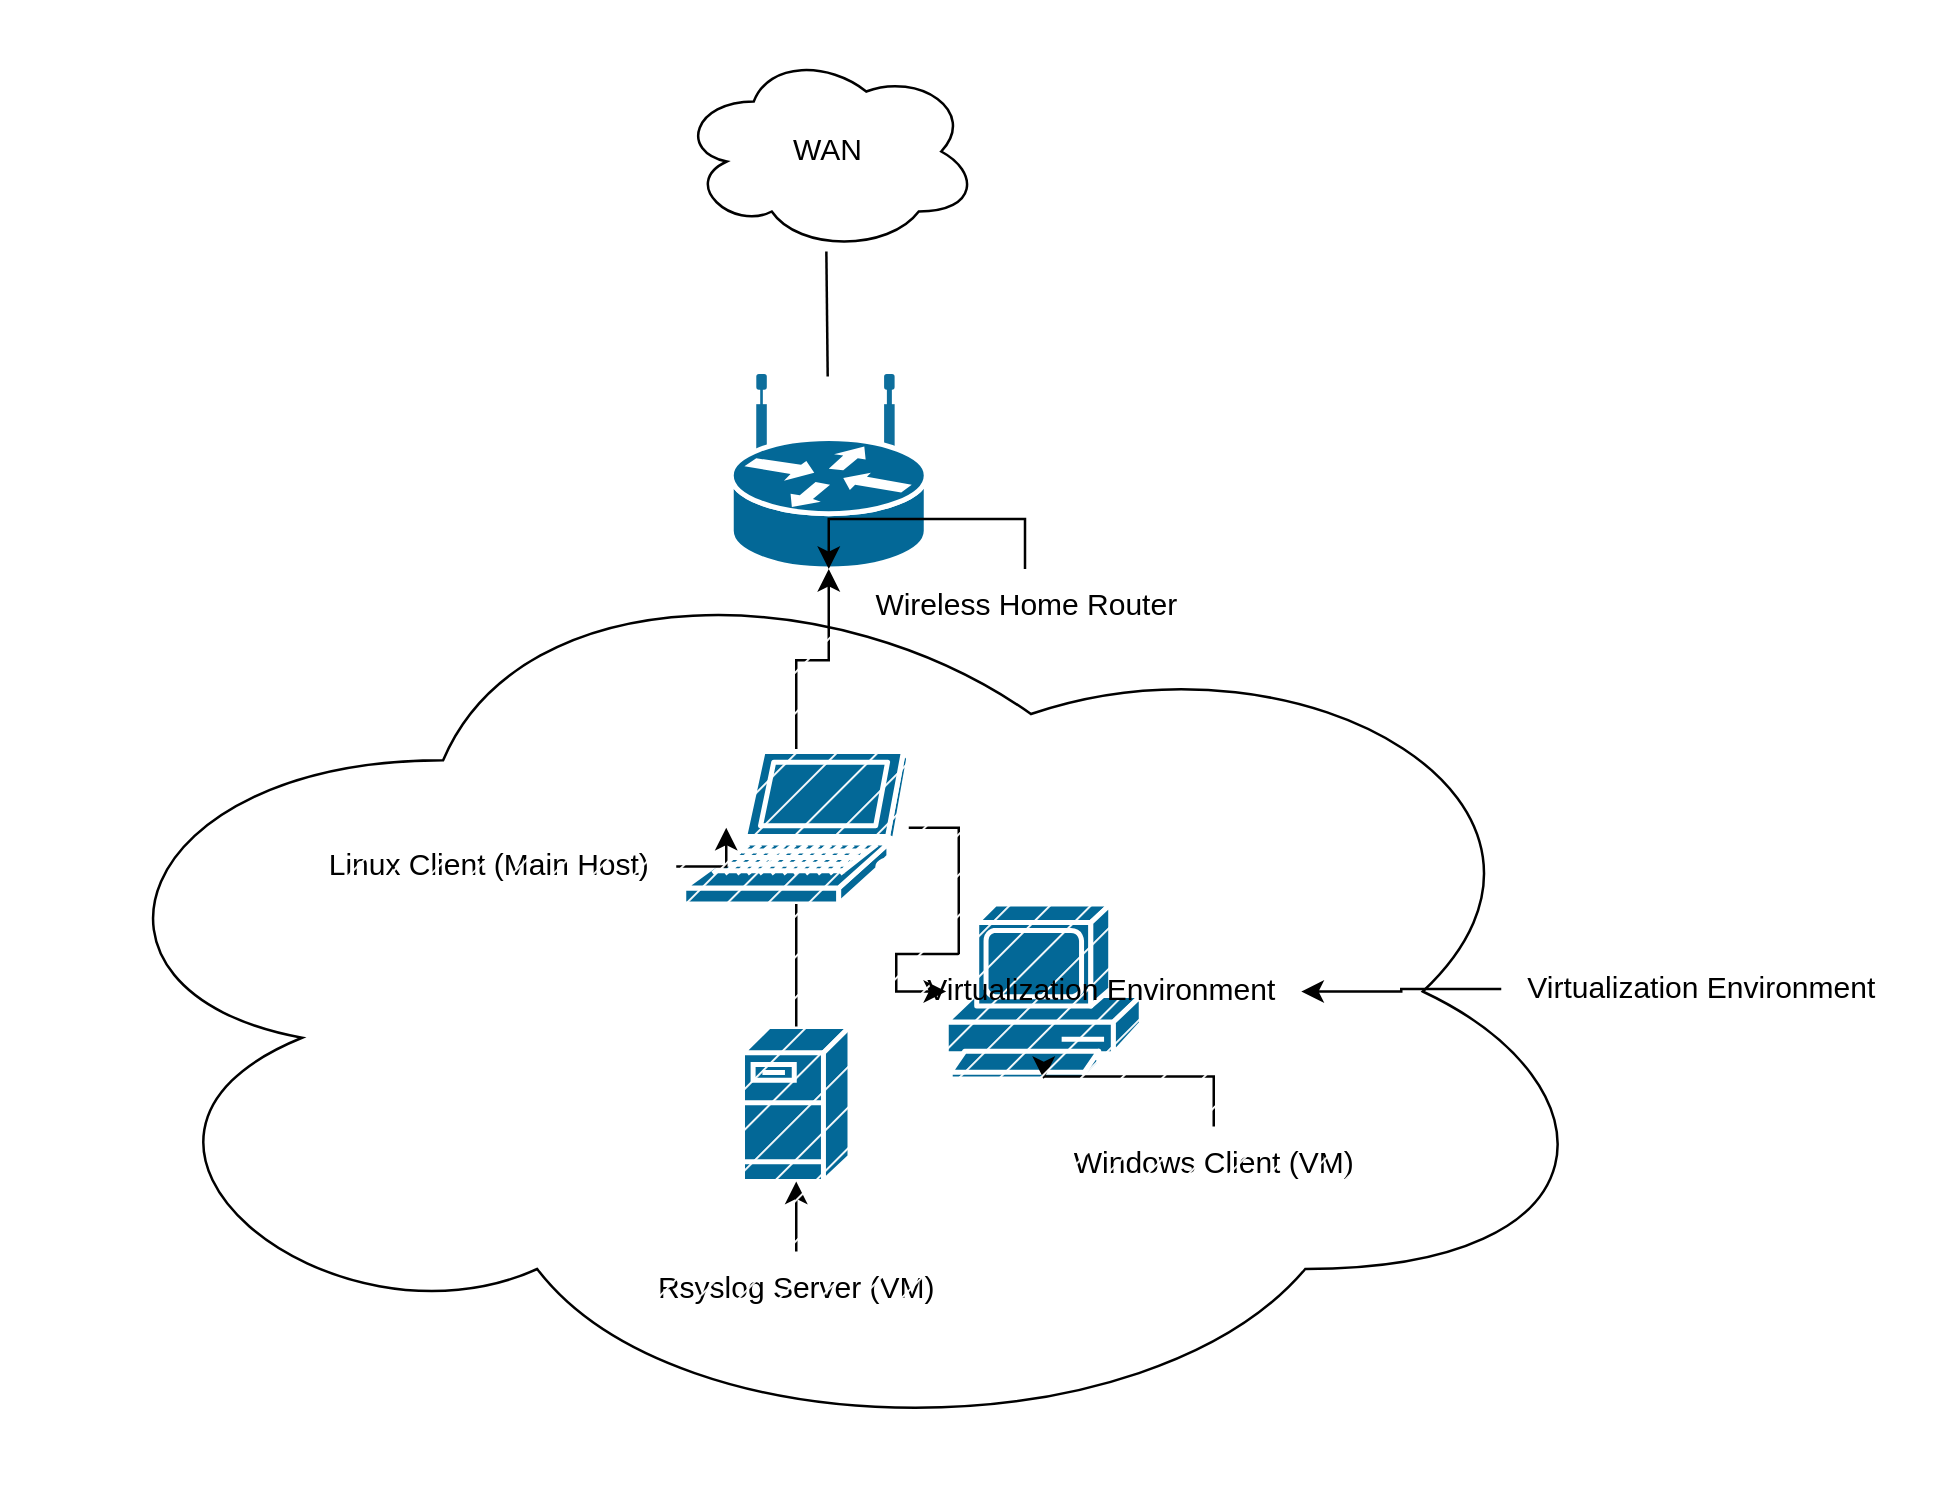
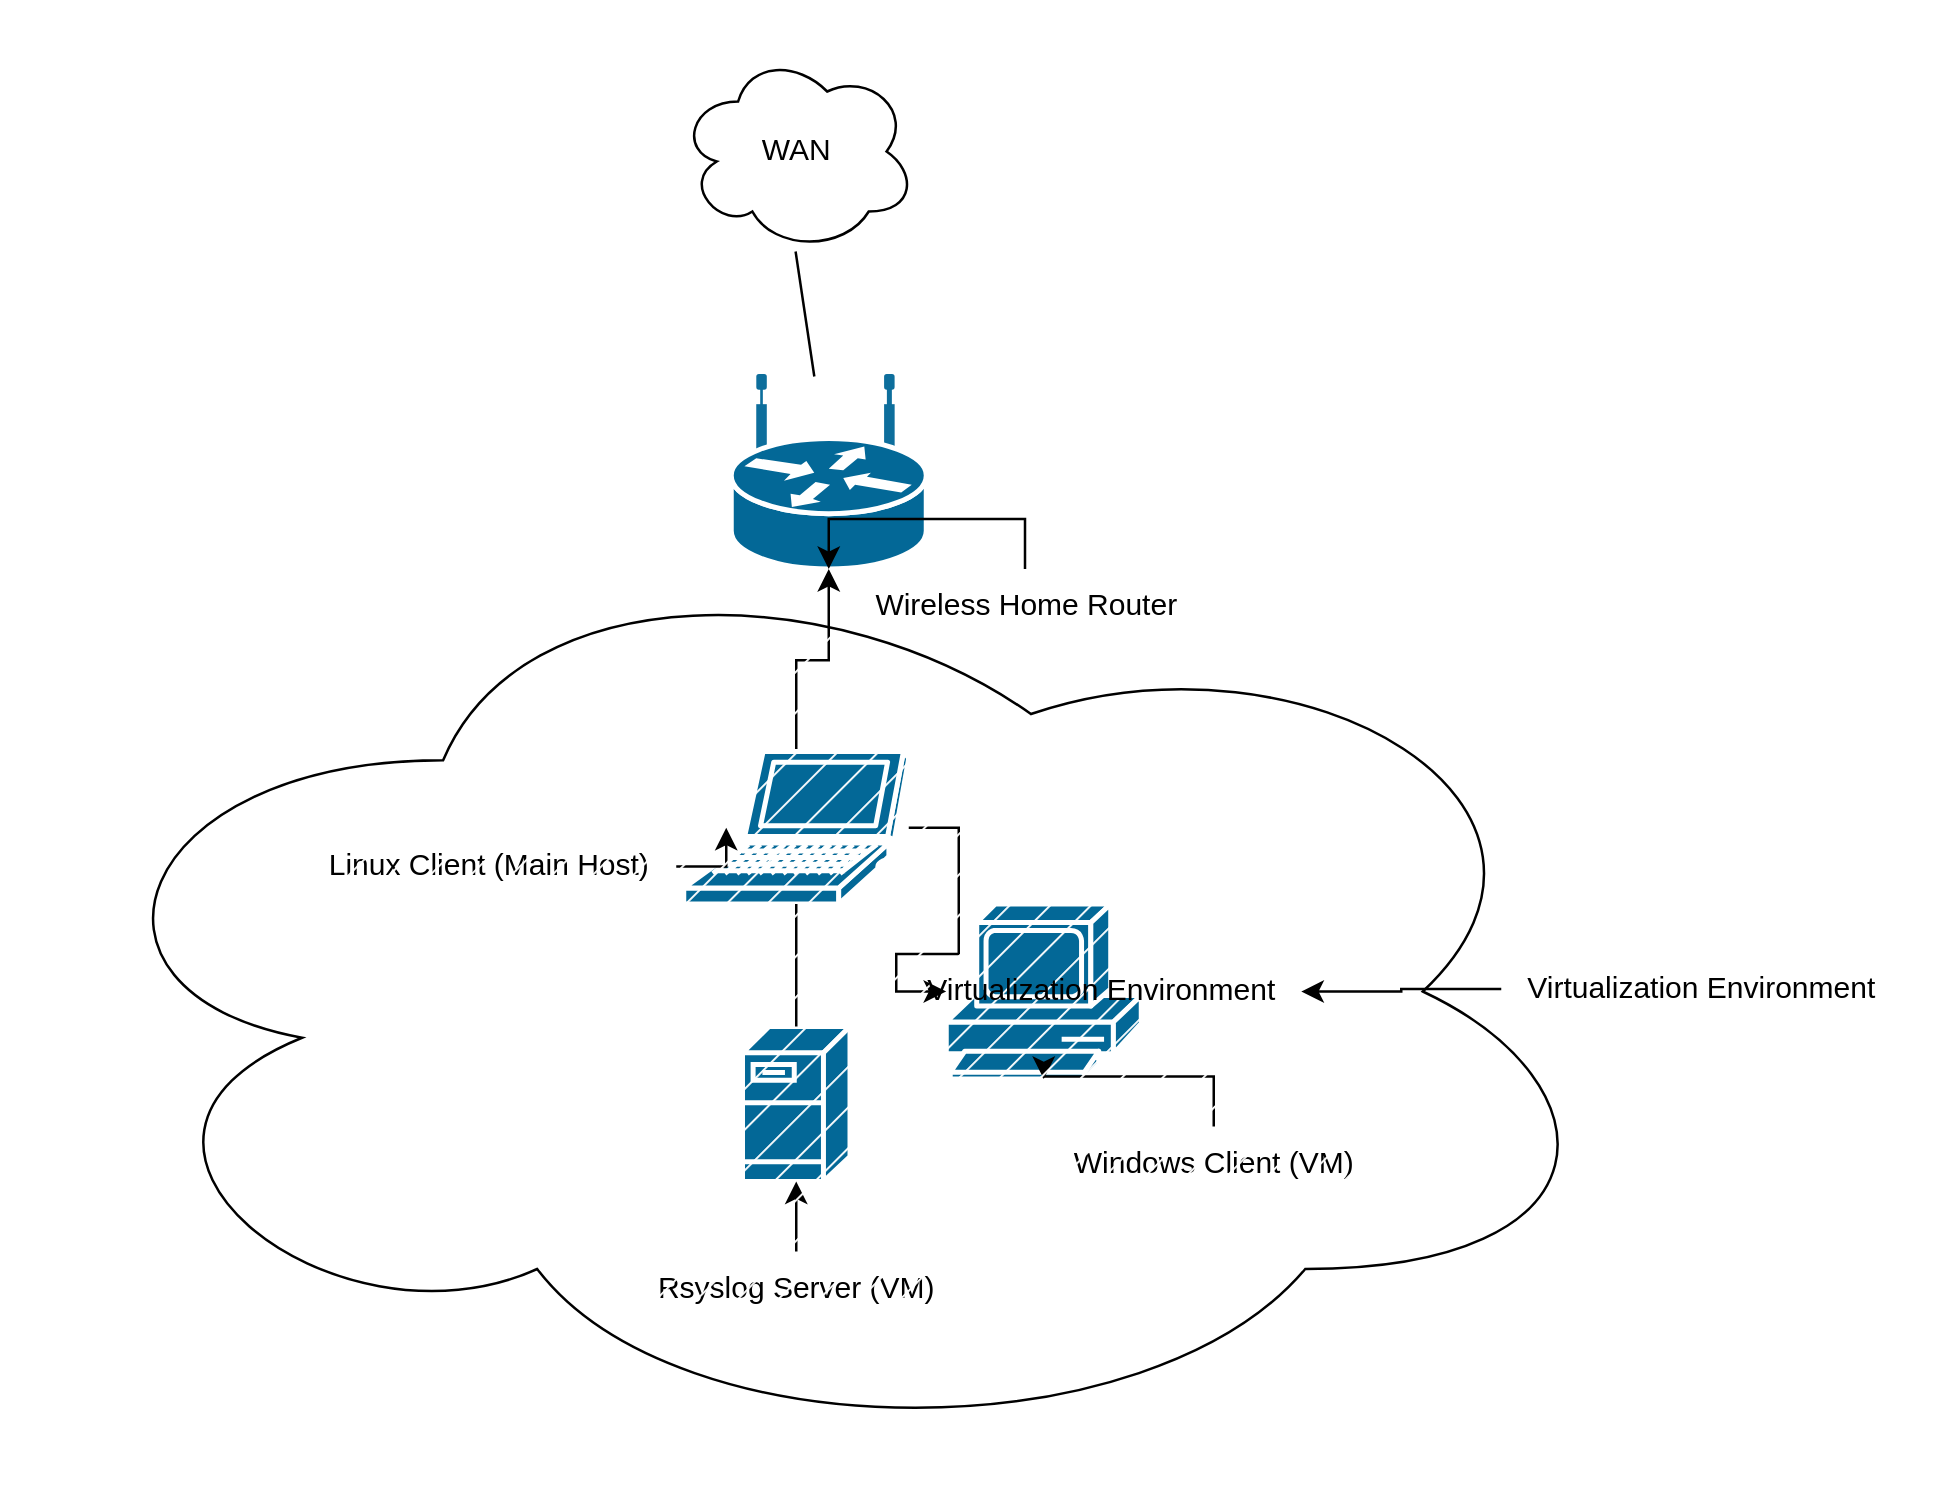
node "WAN": size 300x200 -> 238x200
